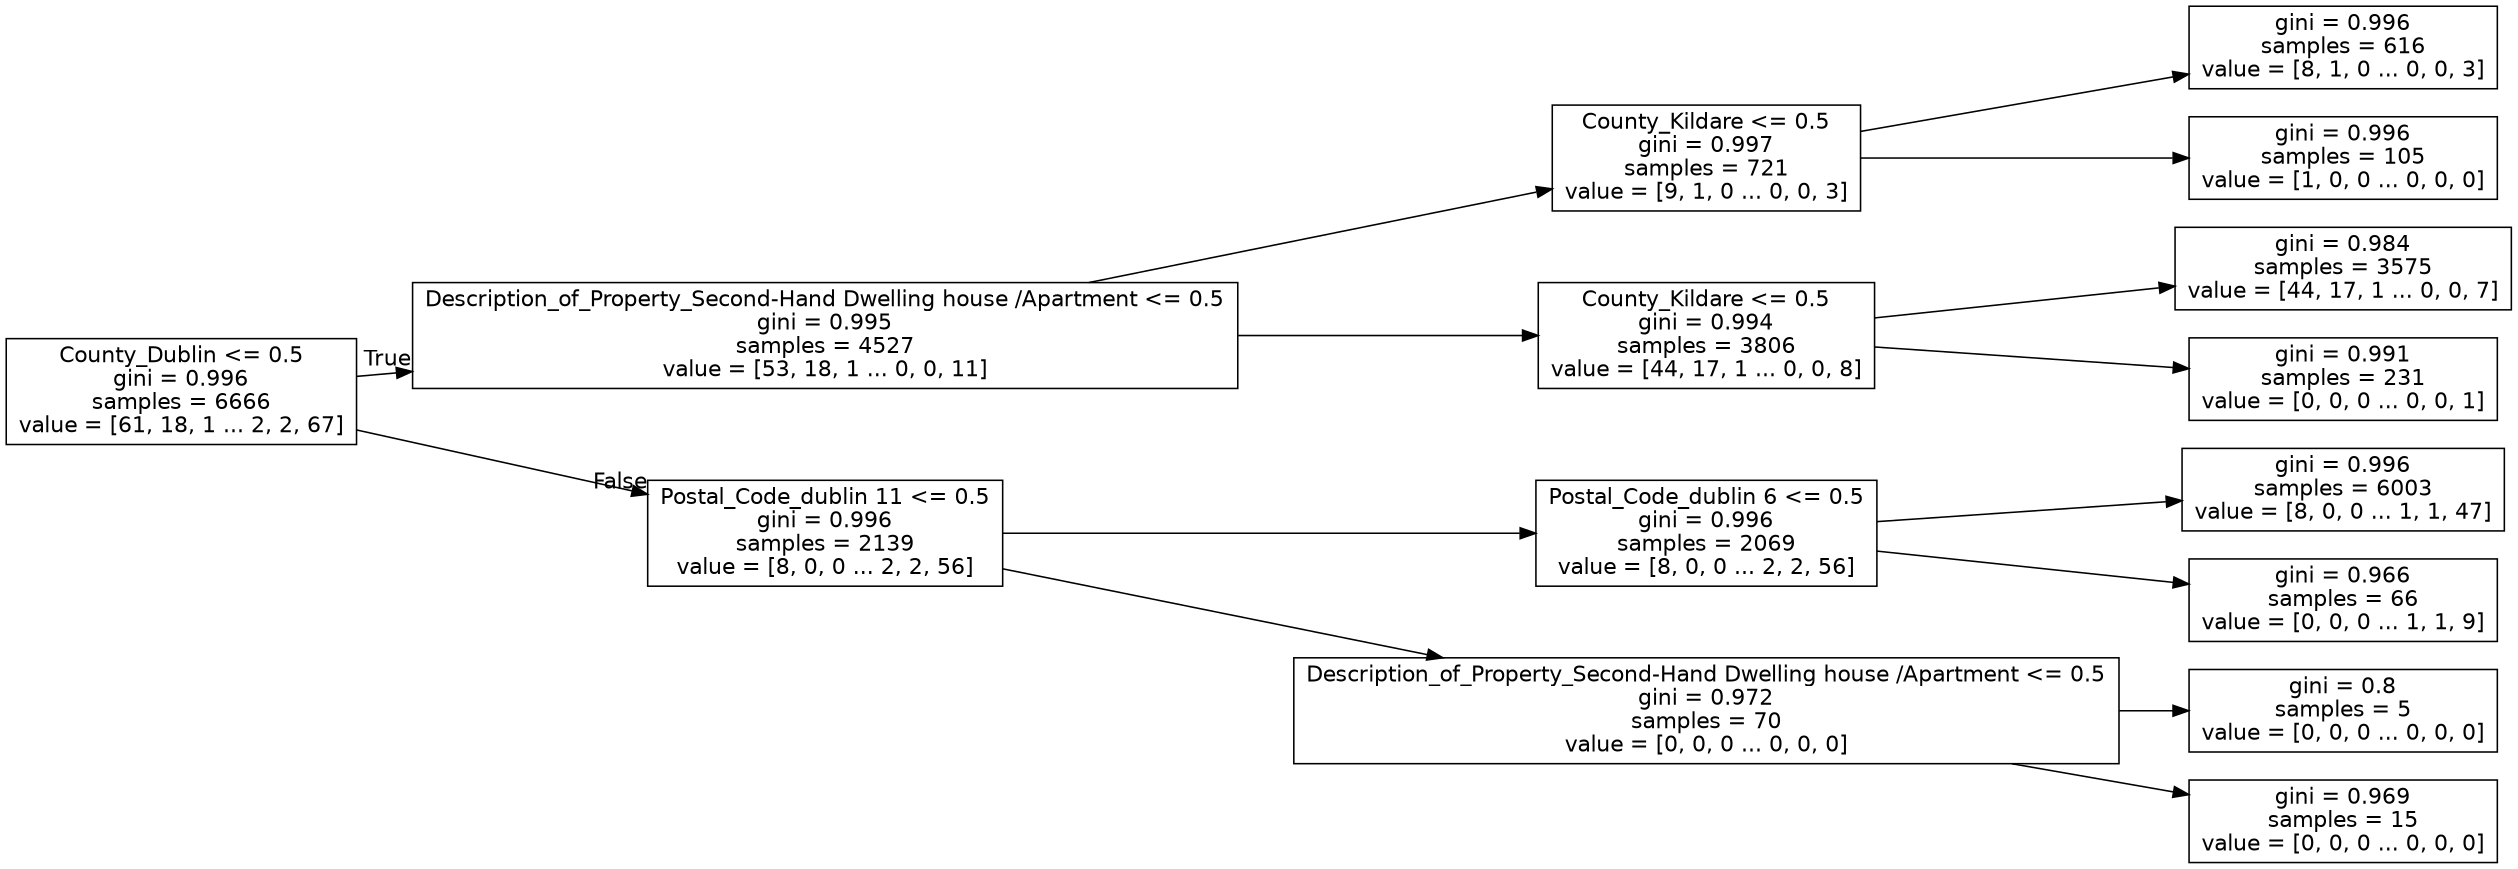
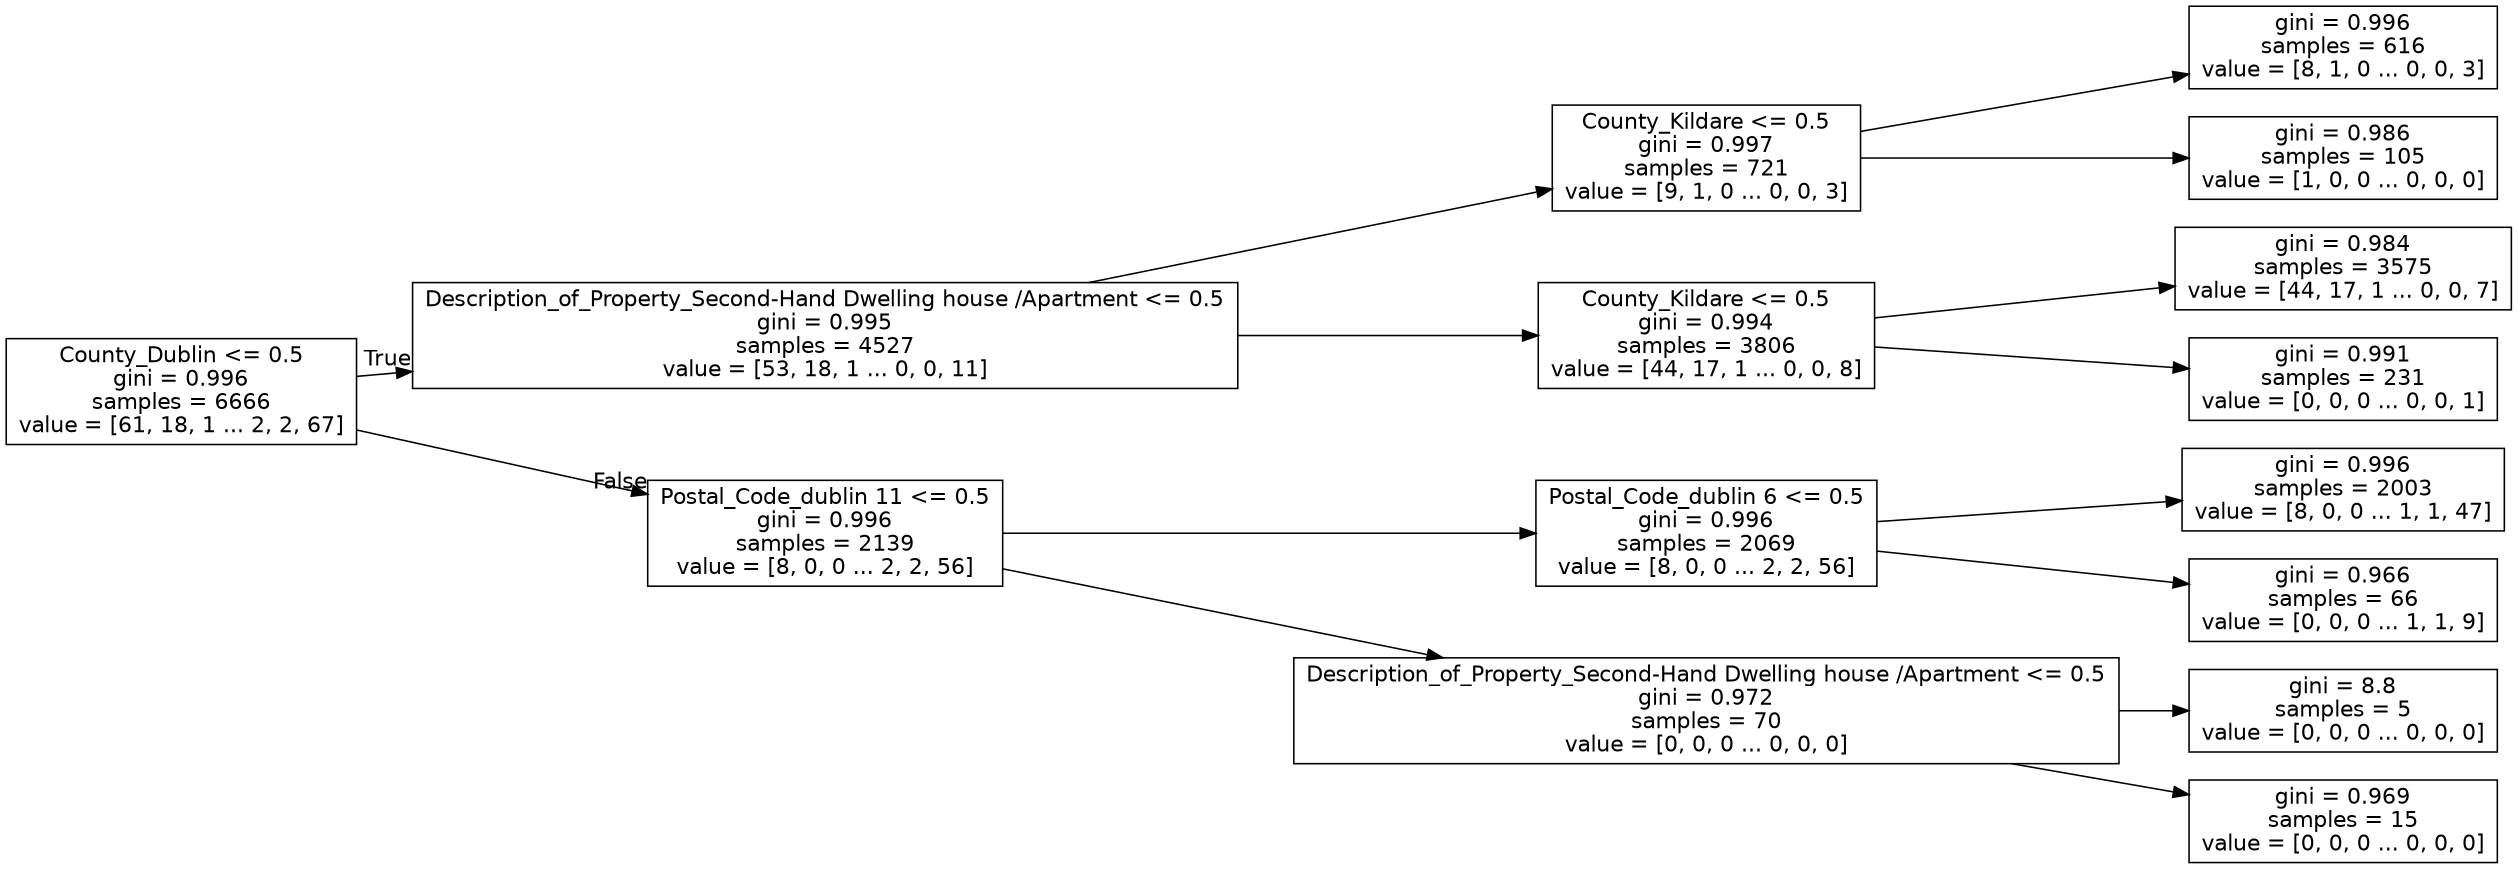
node "gini = 0.996 samples = 105 value = [1, 0, 0 ... 0, 0, 0]": label "gini = 0.996 samples = 105 value = [1, 0, 0 ... 0, 0, 0]" -> "gini = 0.986 samples = 105 value = [1, 0, 0 ... 0, 0, 0]"
node "gini = 0.996 samples = 6003 value = [8, 0, 0 ... 1, 1, 47]": label "gini = 0.996 samples = 6003 value = [8, 0, 0 ... 1, 1, 47]" -> "gini = 0.996 samples = 2003 value = [8, 0, 0 ... 1, 1, 47]"
node "gini = 0.8 samples = 5 value = [0, 0, 0 ... 0, 0, 0]": label "gini = 0.8 samples = 5 value = [0, 0, 0 ... 0, 0, 0]" -> "gini = 8.8 samples = 5 value = [0, 0, 0 ... 0, 0, 0]"
